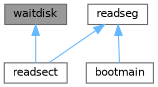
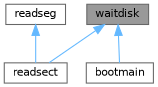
edge "bootmain" -> "readseg": now "bootmain" -> "waitdisk"
